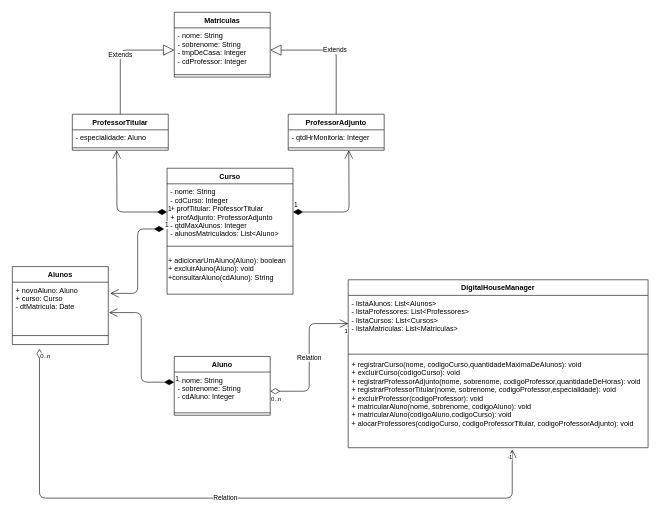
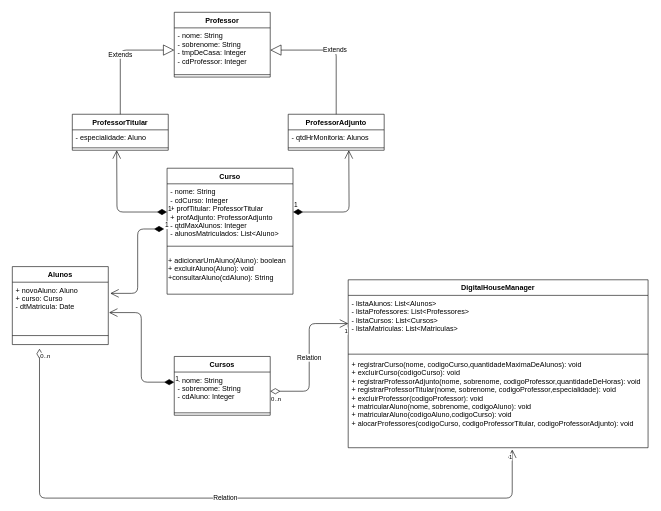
node "Matriculas": label "Matriculas" -> "Professor"
node "- qtdHrMonitoria: Integer": label "- qtdHrMonitoria: Integer" -> "- qtdHrMonitoria: Alunos"
node "Aluno": label "Aluno" -> "Cursos"
